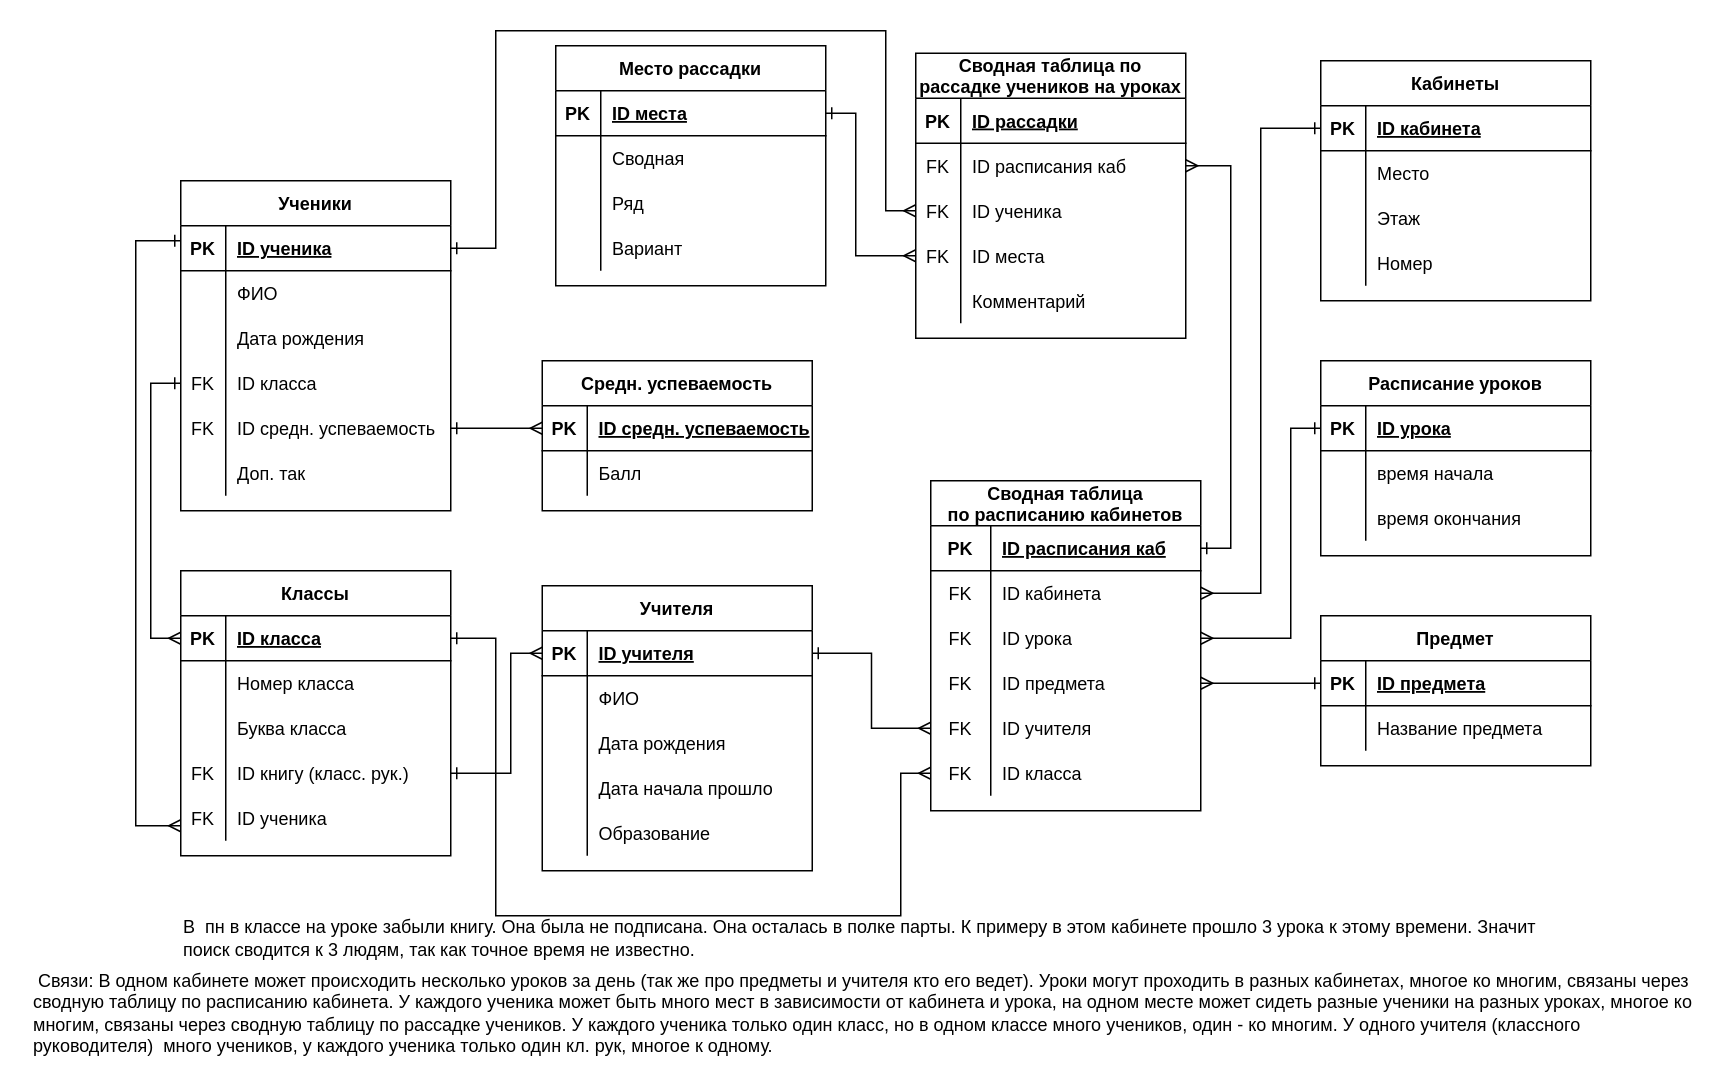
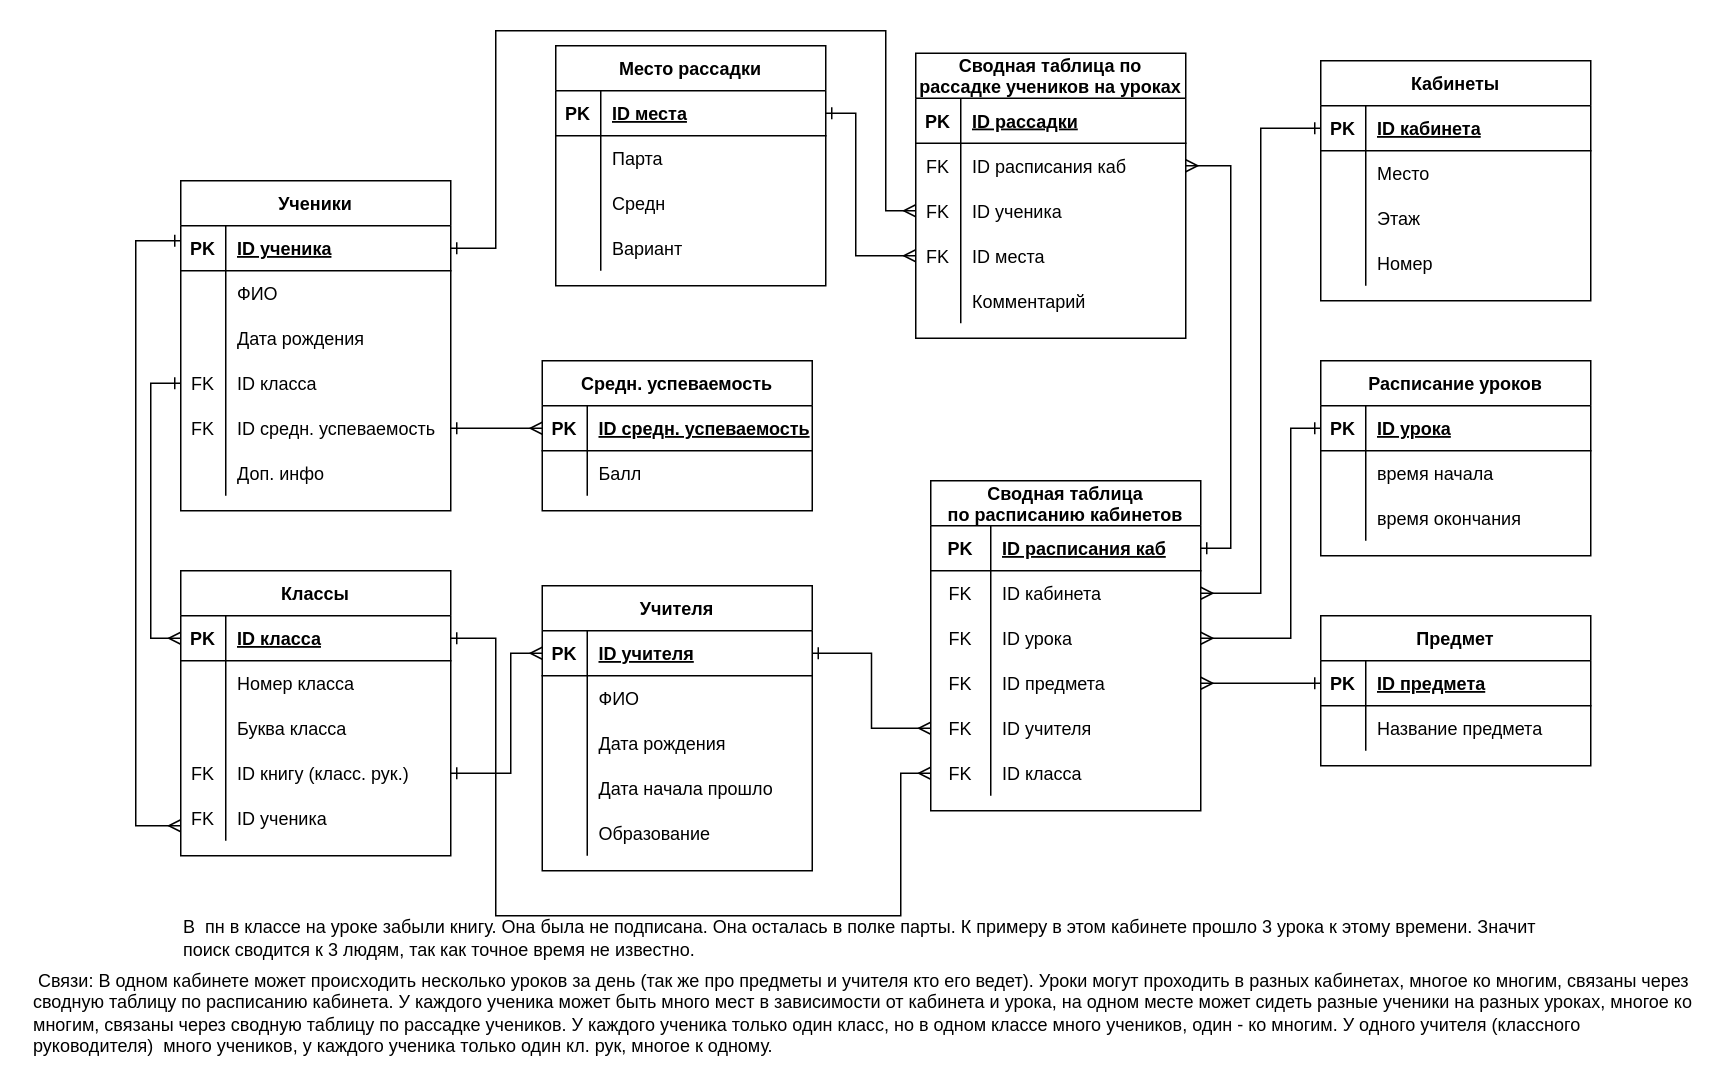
node "Сводная": label "Сводная" -> "Парта"
node "Ряд": label "Ряд" -> "Средн"
node "Доп. так": label "Доп. так" -> "Доп. инфо"
